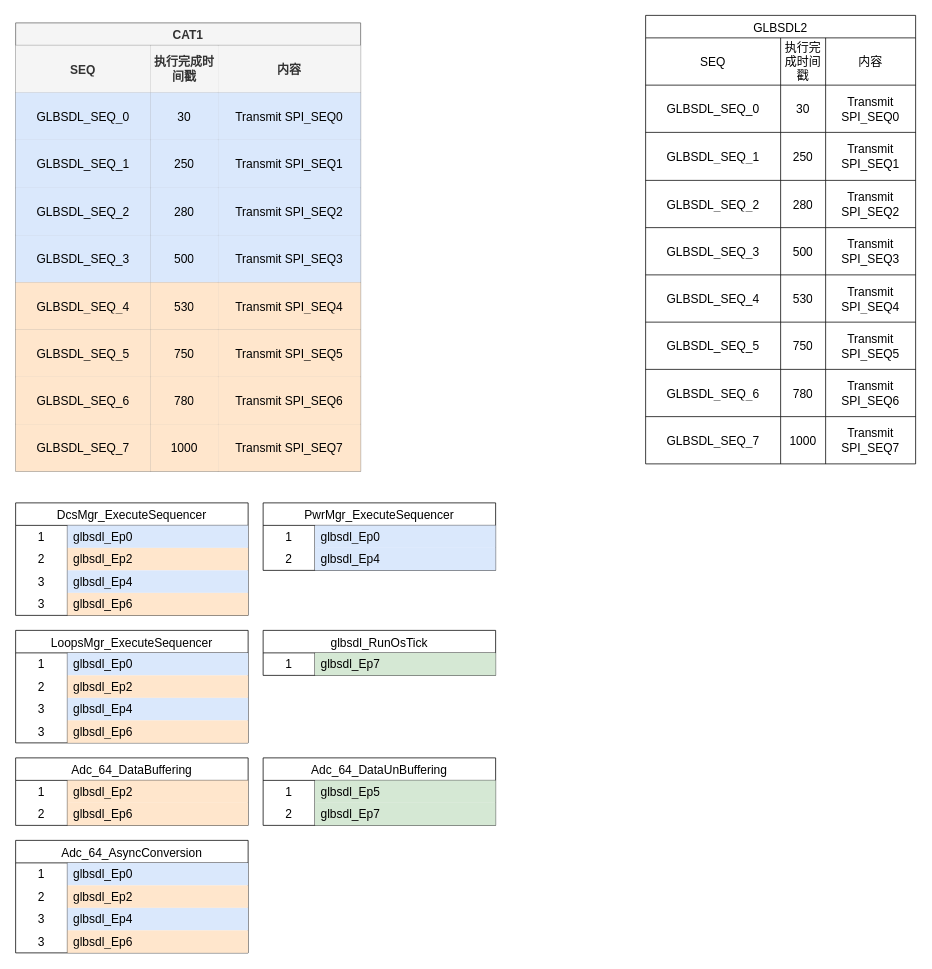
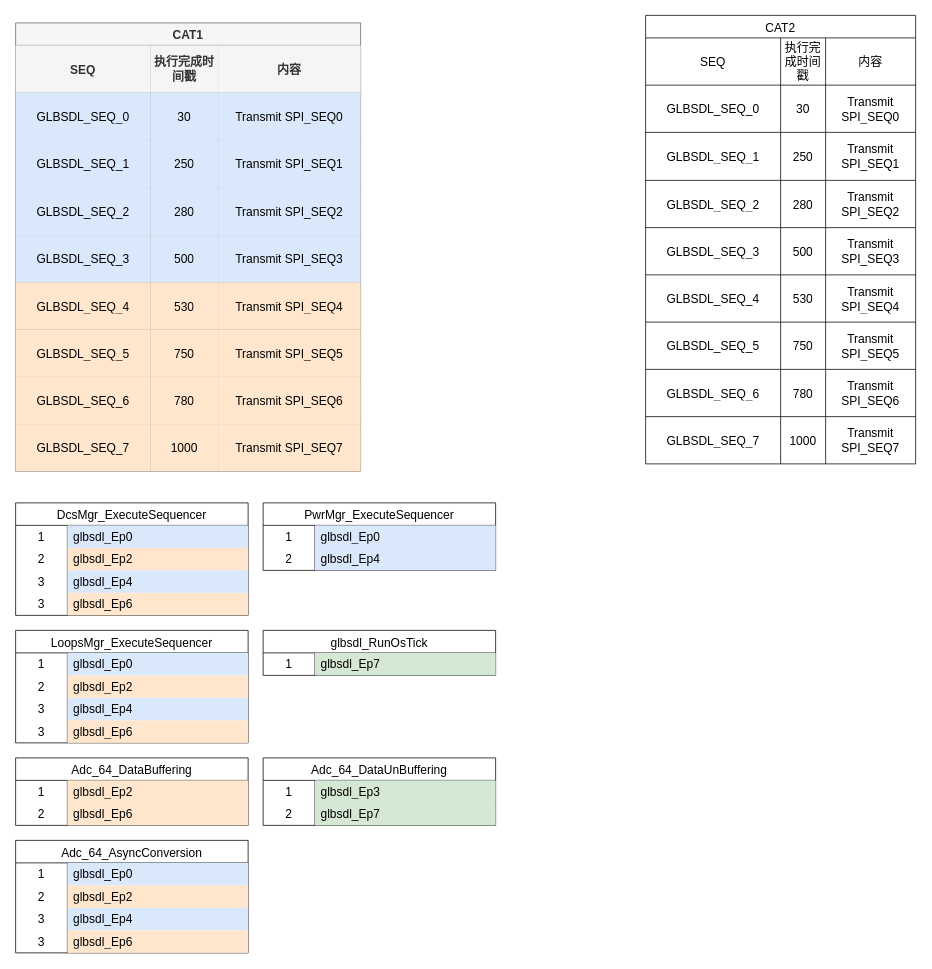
node "GLBSDL2": label "GLBSDL2" -> "CAT2"
node "glbsdl_Ep5": label "glbsdl_Ep5" -> "glbsdl_Ep3"
